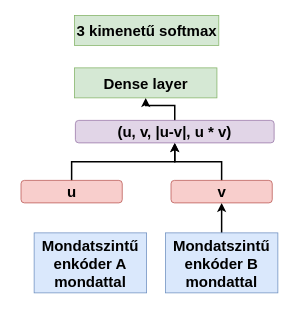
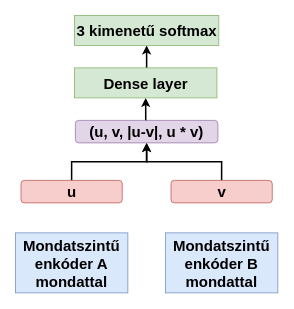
edge "Dense layer" -> "3 kimenetű softmax": added
node "(u, v, |u-v|, u * v)": size 199x23 -> 143x23
edge "Mondatszintű enkóder B mondattal" -> "v": removed
node "Mondatszintű enkóder A mondattal": moved (90, 263) -> (72, 263)
